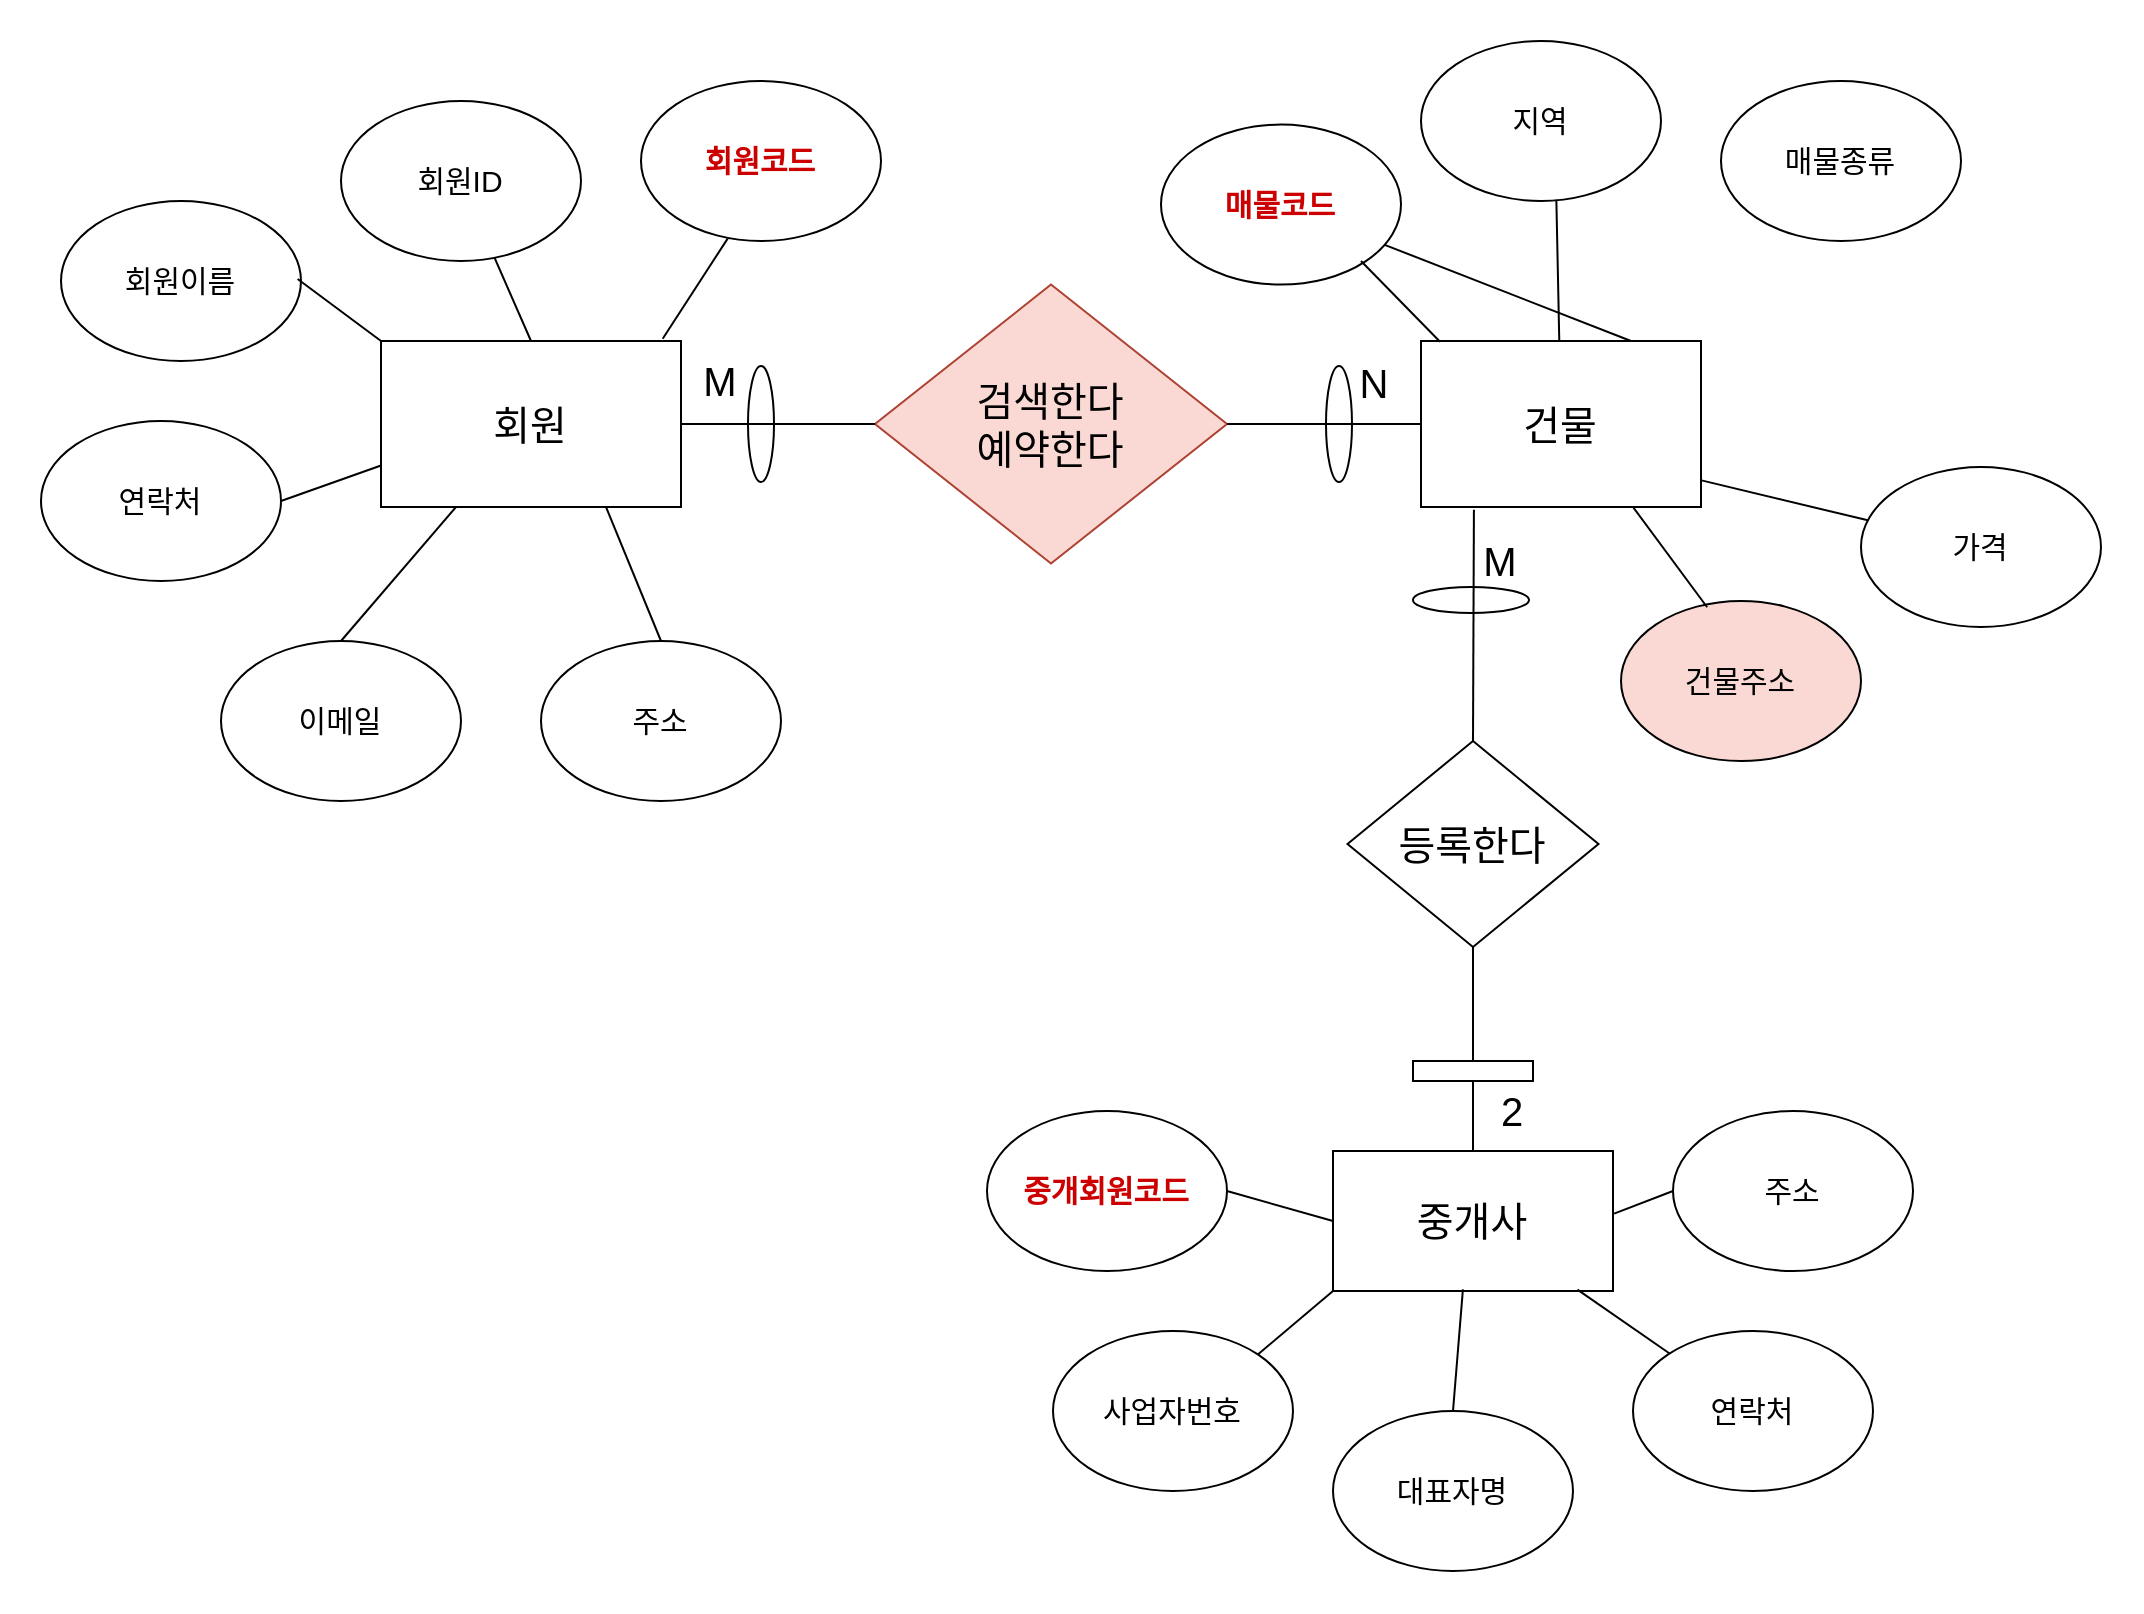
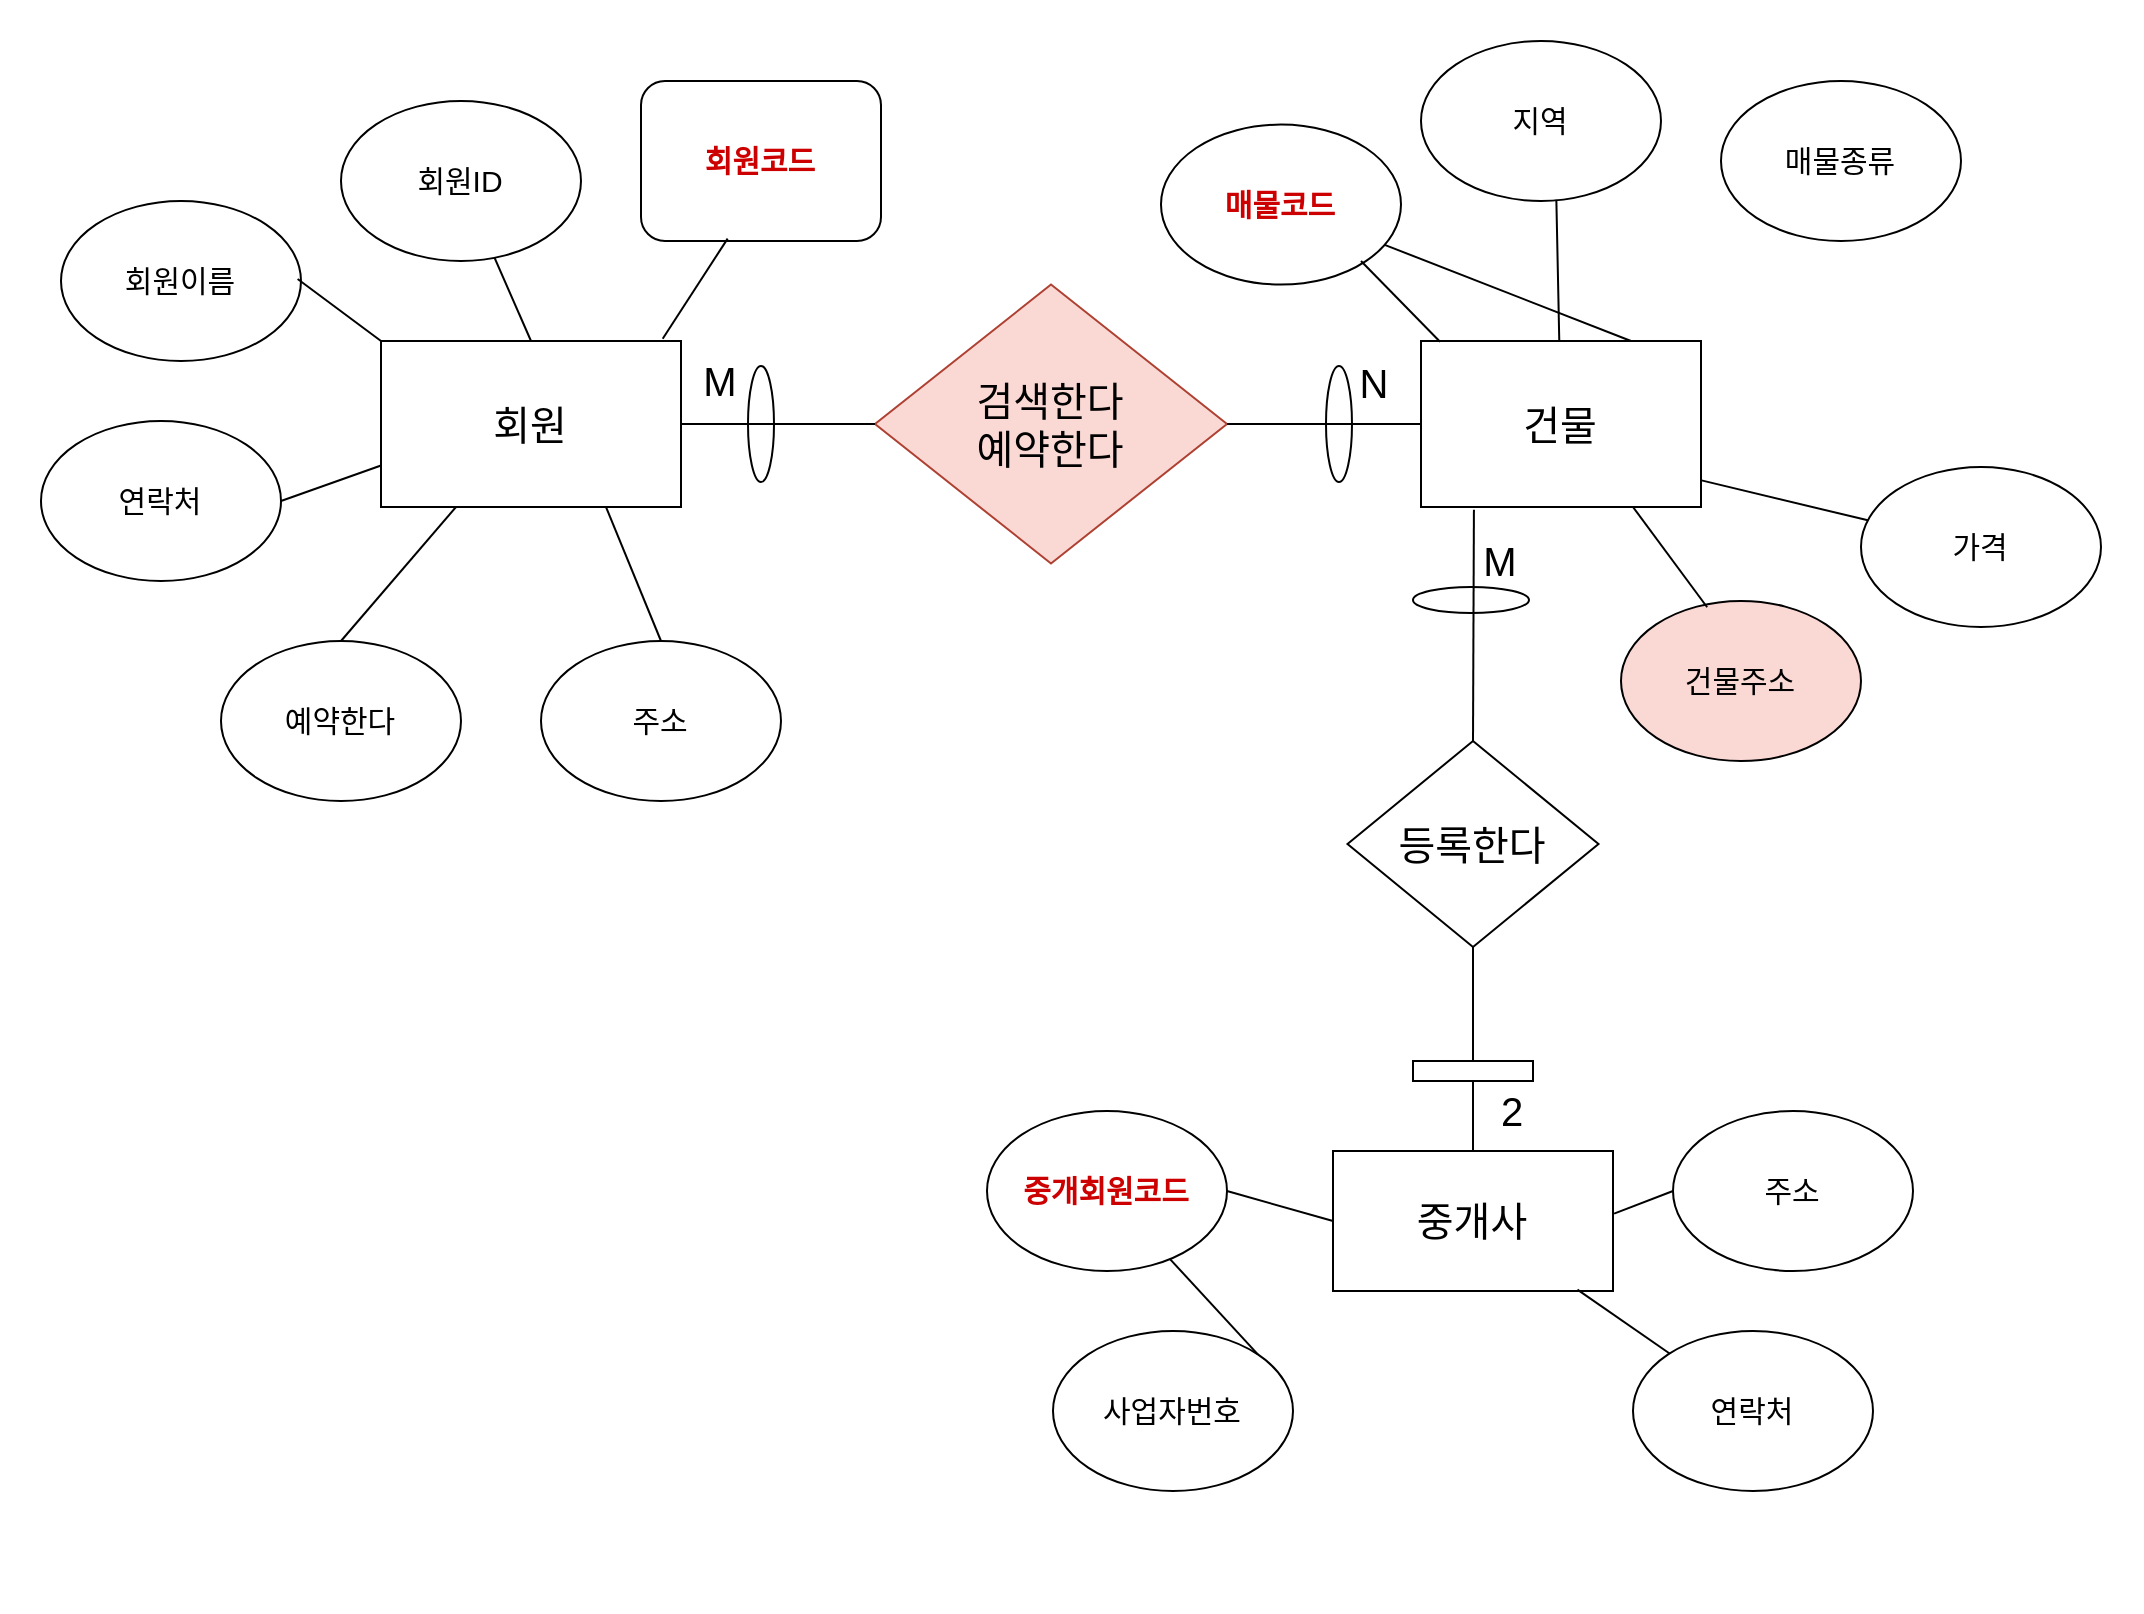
node "회원코드": shape ellipse -> rounded rectangle
node "이메일": label "이메일" -> "예약한다"
edge "중개사" -- "사업자번호": now "중개회원코드" -- "사업자번호"
edge "중개사" -- "대표자명": removed
node "대표자명": removed
